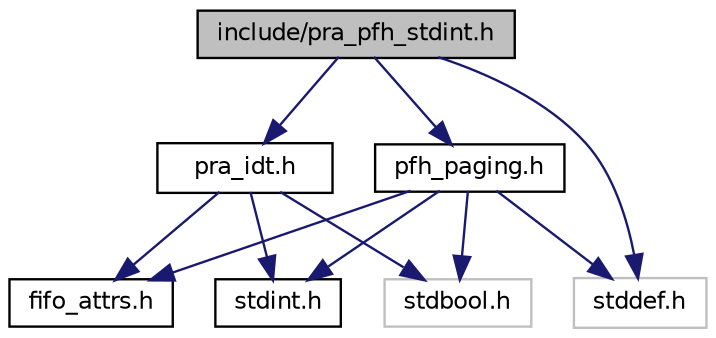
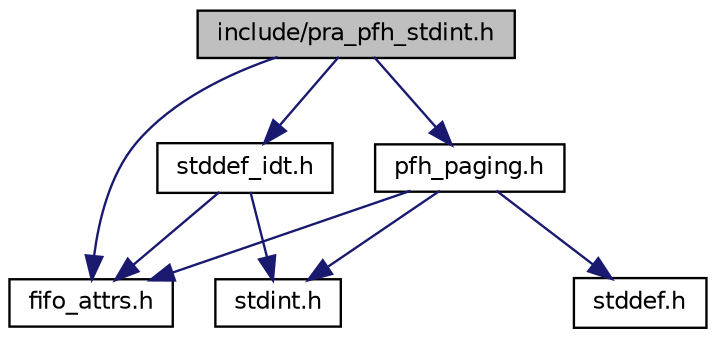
edge "include/pra_pfh_stdint.h" -> "stddef.h": now "include/pra_pfh_stdint.h" -> "fifo_attrs.h"
node "pra_idt.h": label "pra_idt.h" -> "stddef_idt.h"
node "stdbool.h": removed
node "stddef.h": color grey75 -> black
